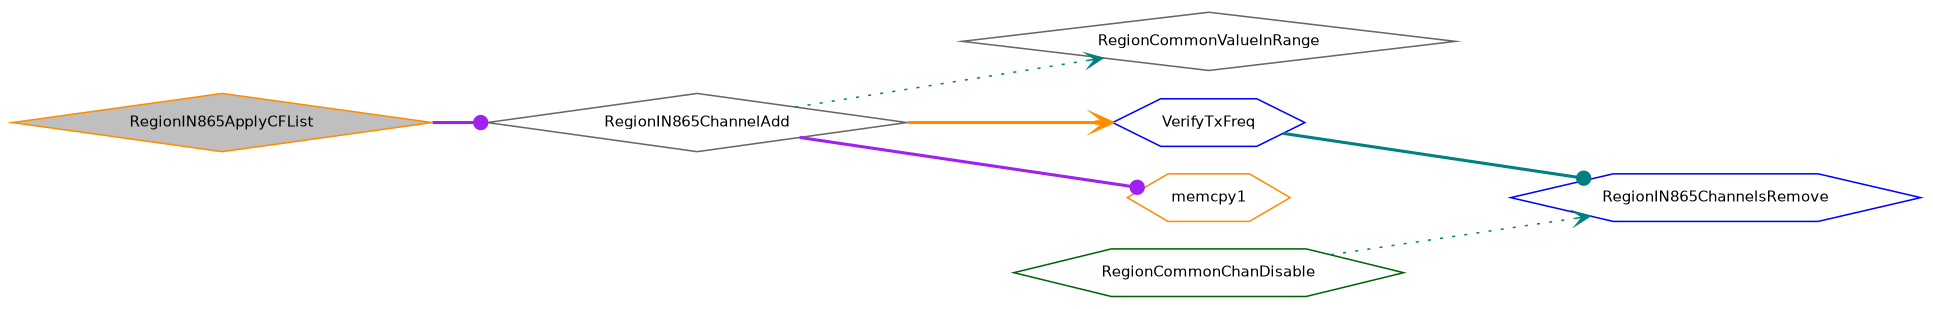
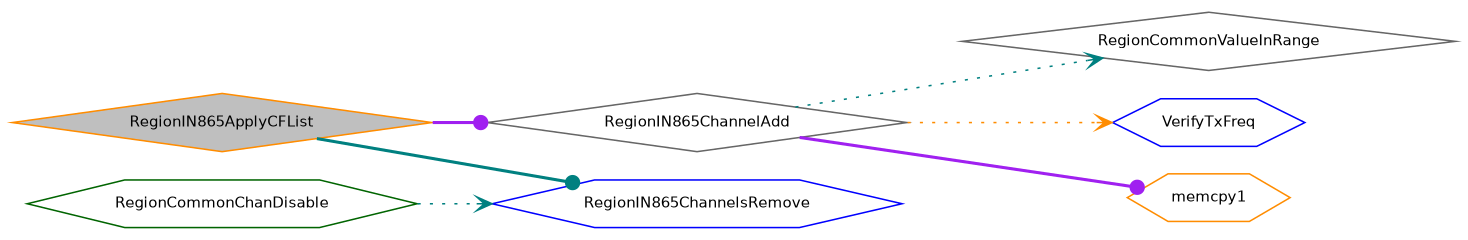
edge "RegionIN865ChannelAdd" -> "VerifyTxFreq": style bold -> dotted
edge "VerifyTxFreq" -> "RegionIN865ChannelsRemove": now "RegionIN865ApplyCFList" -> "RegionIN865ChannelsRemove"
